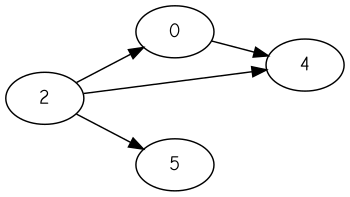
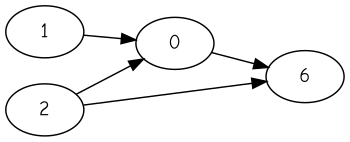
node "1": added
node "4": label "4" -> "6"
node "5": removed
